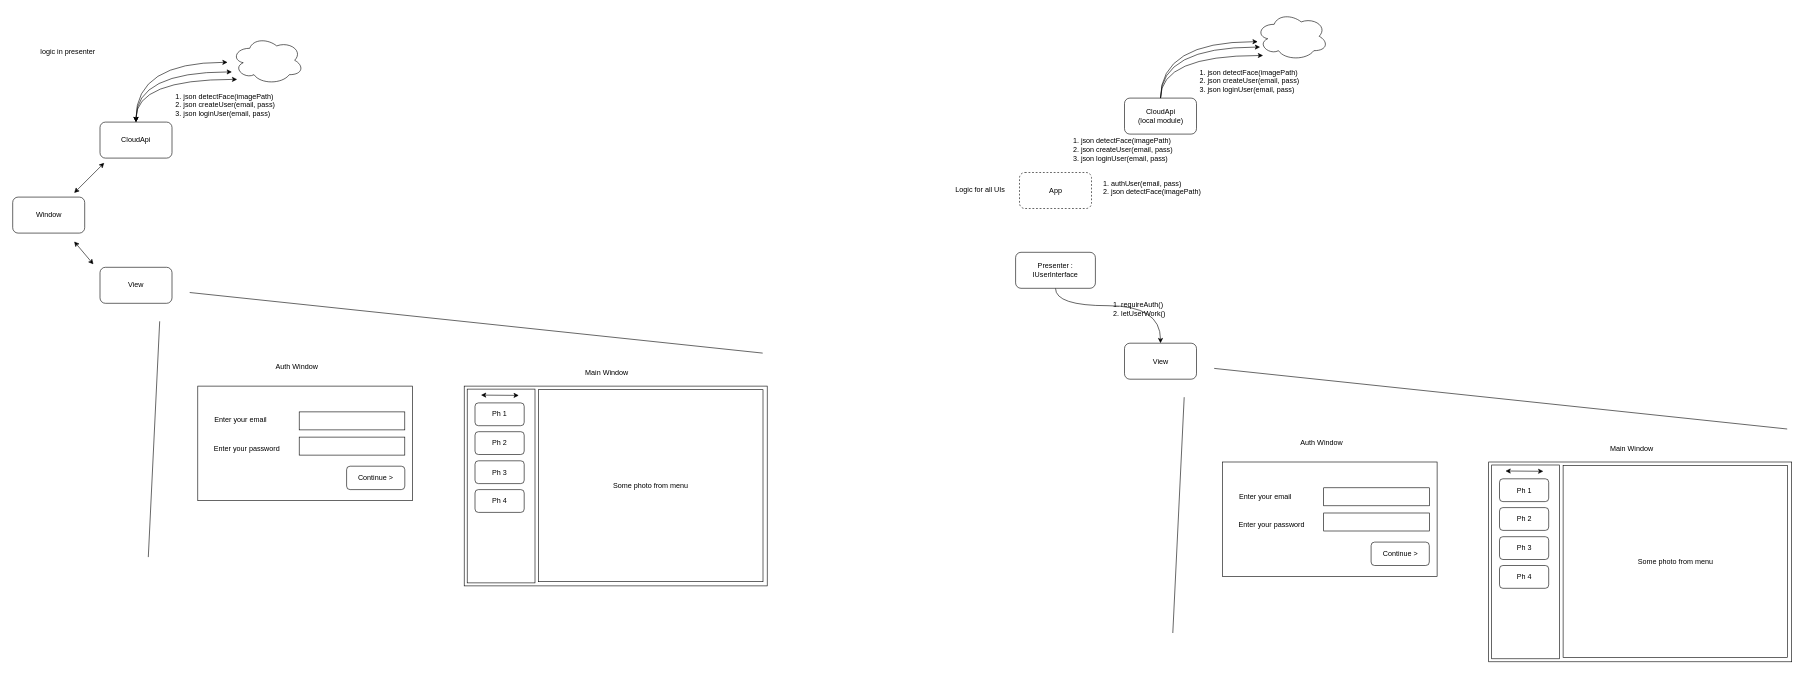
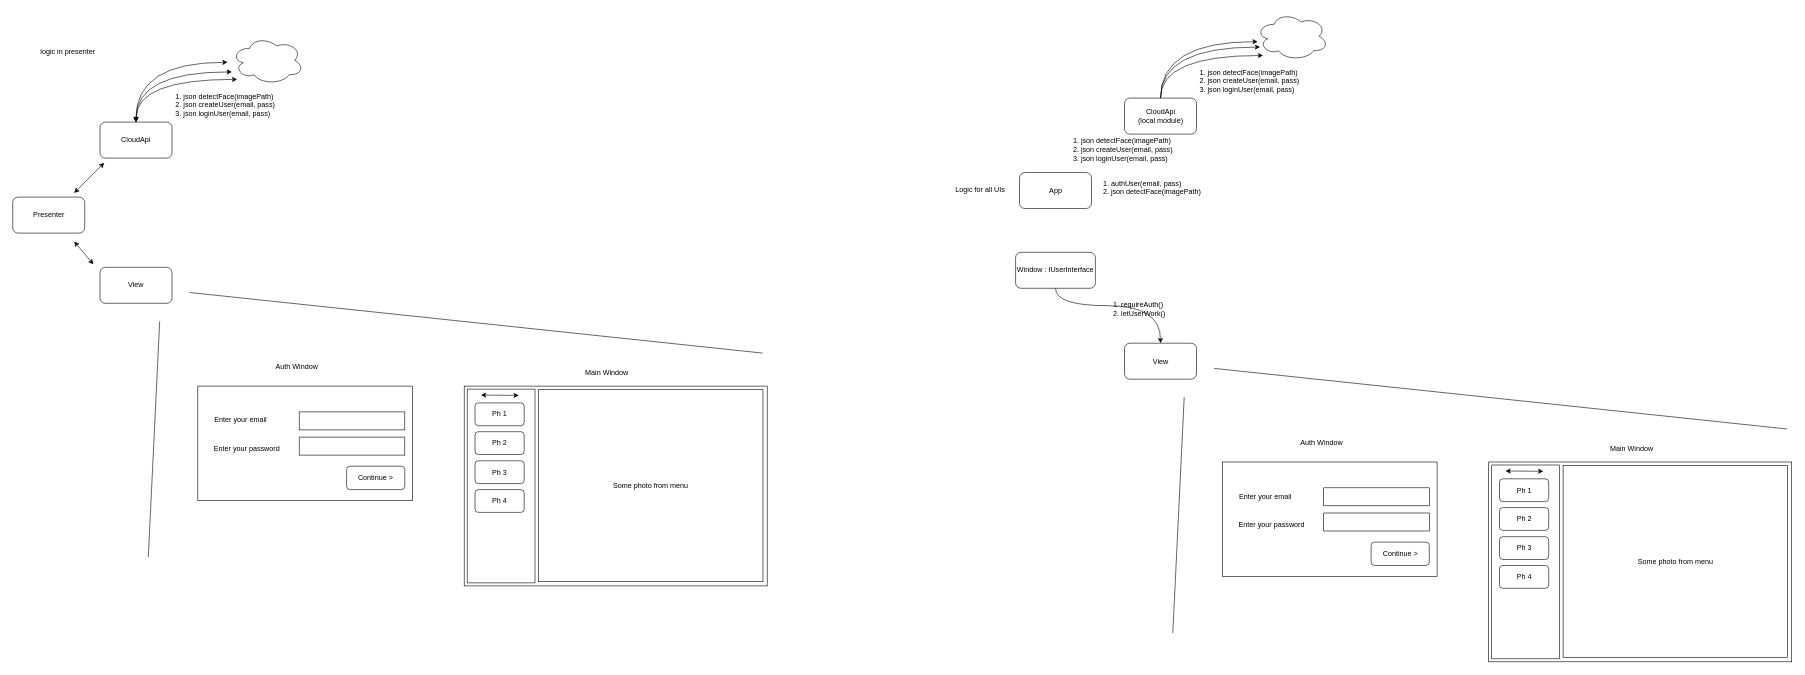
node "App": style dashed -> solid
node "Window": label "Window" -> "Presenter"
node "Presenter : IUserInterface": label "Presenter : IUserInterface" -> "Window : IUserInterface"
